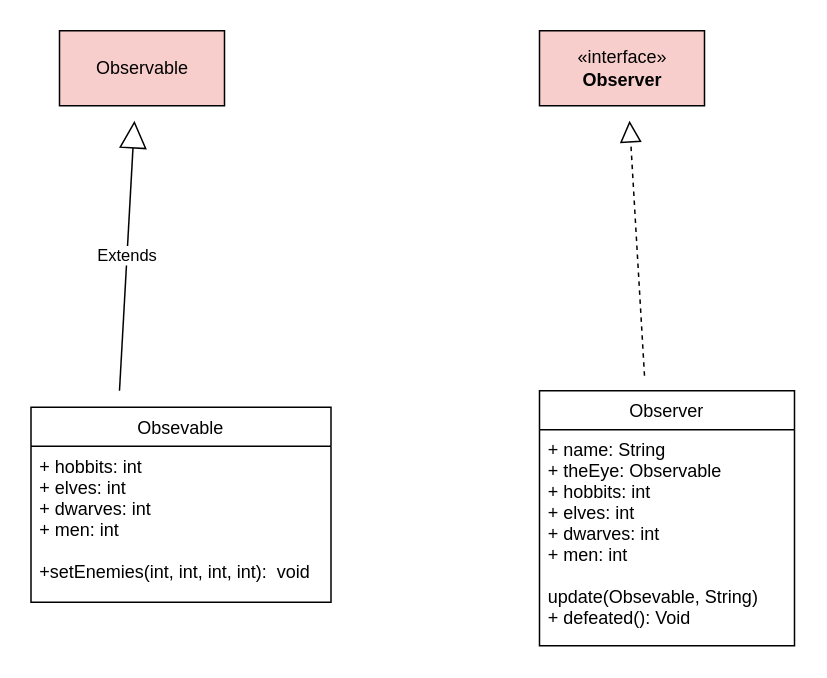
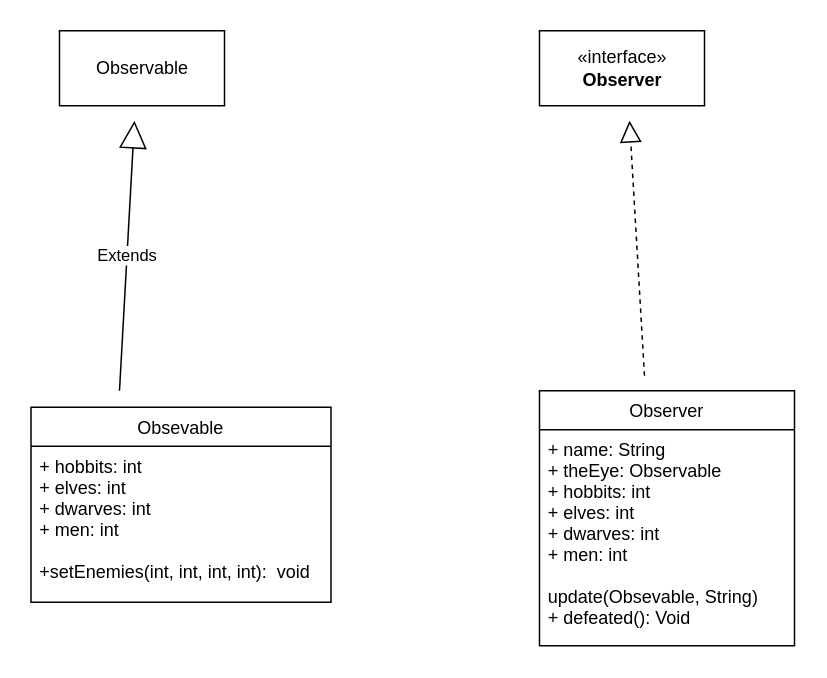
node "Observable": fillcolor #f8cecc -> #ffffff
node "«interface» Observer": fillcolor #f8cecc -> #ffffff
